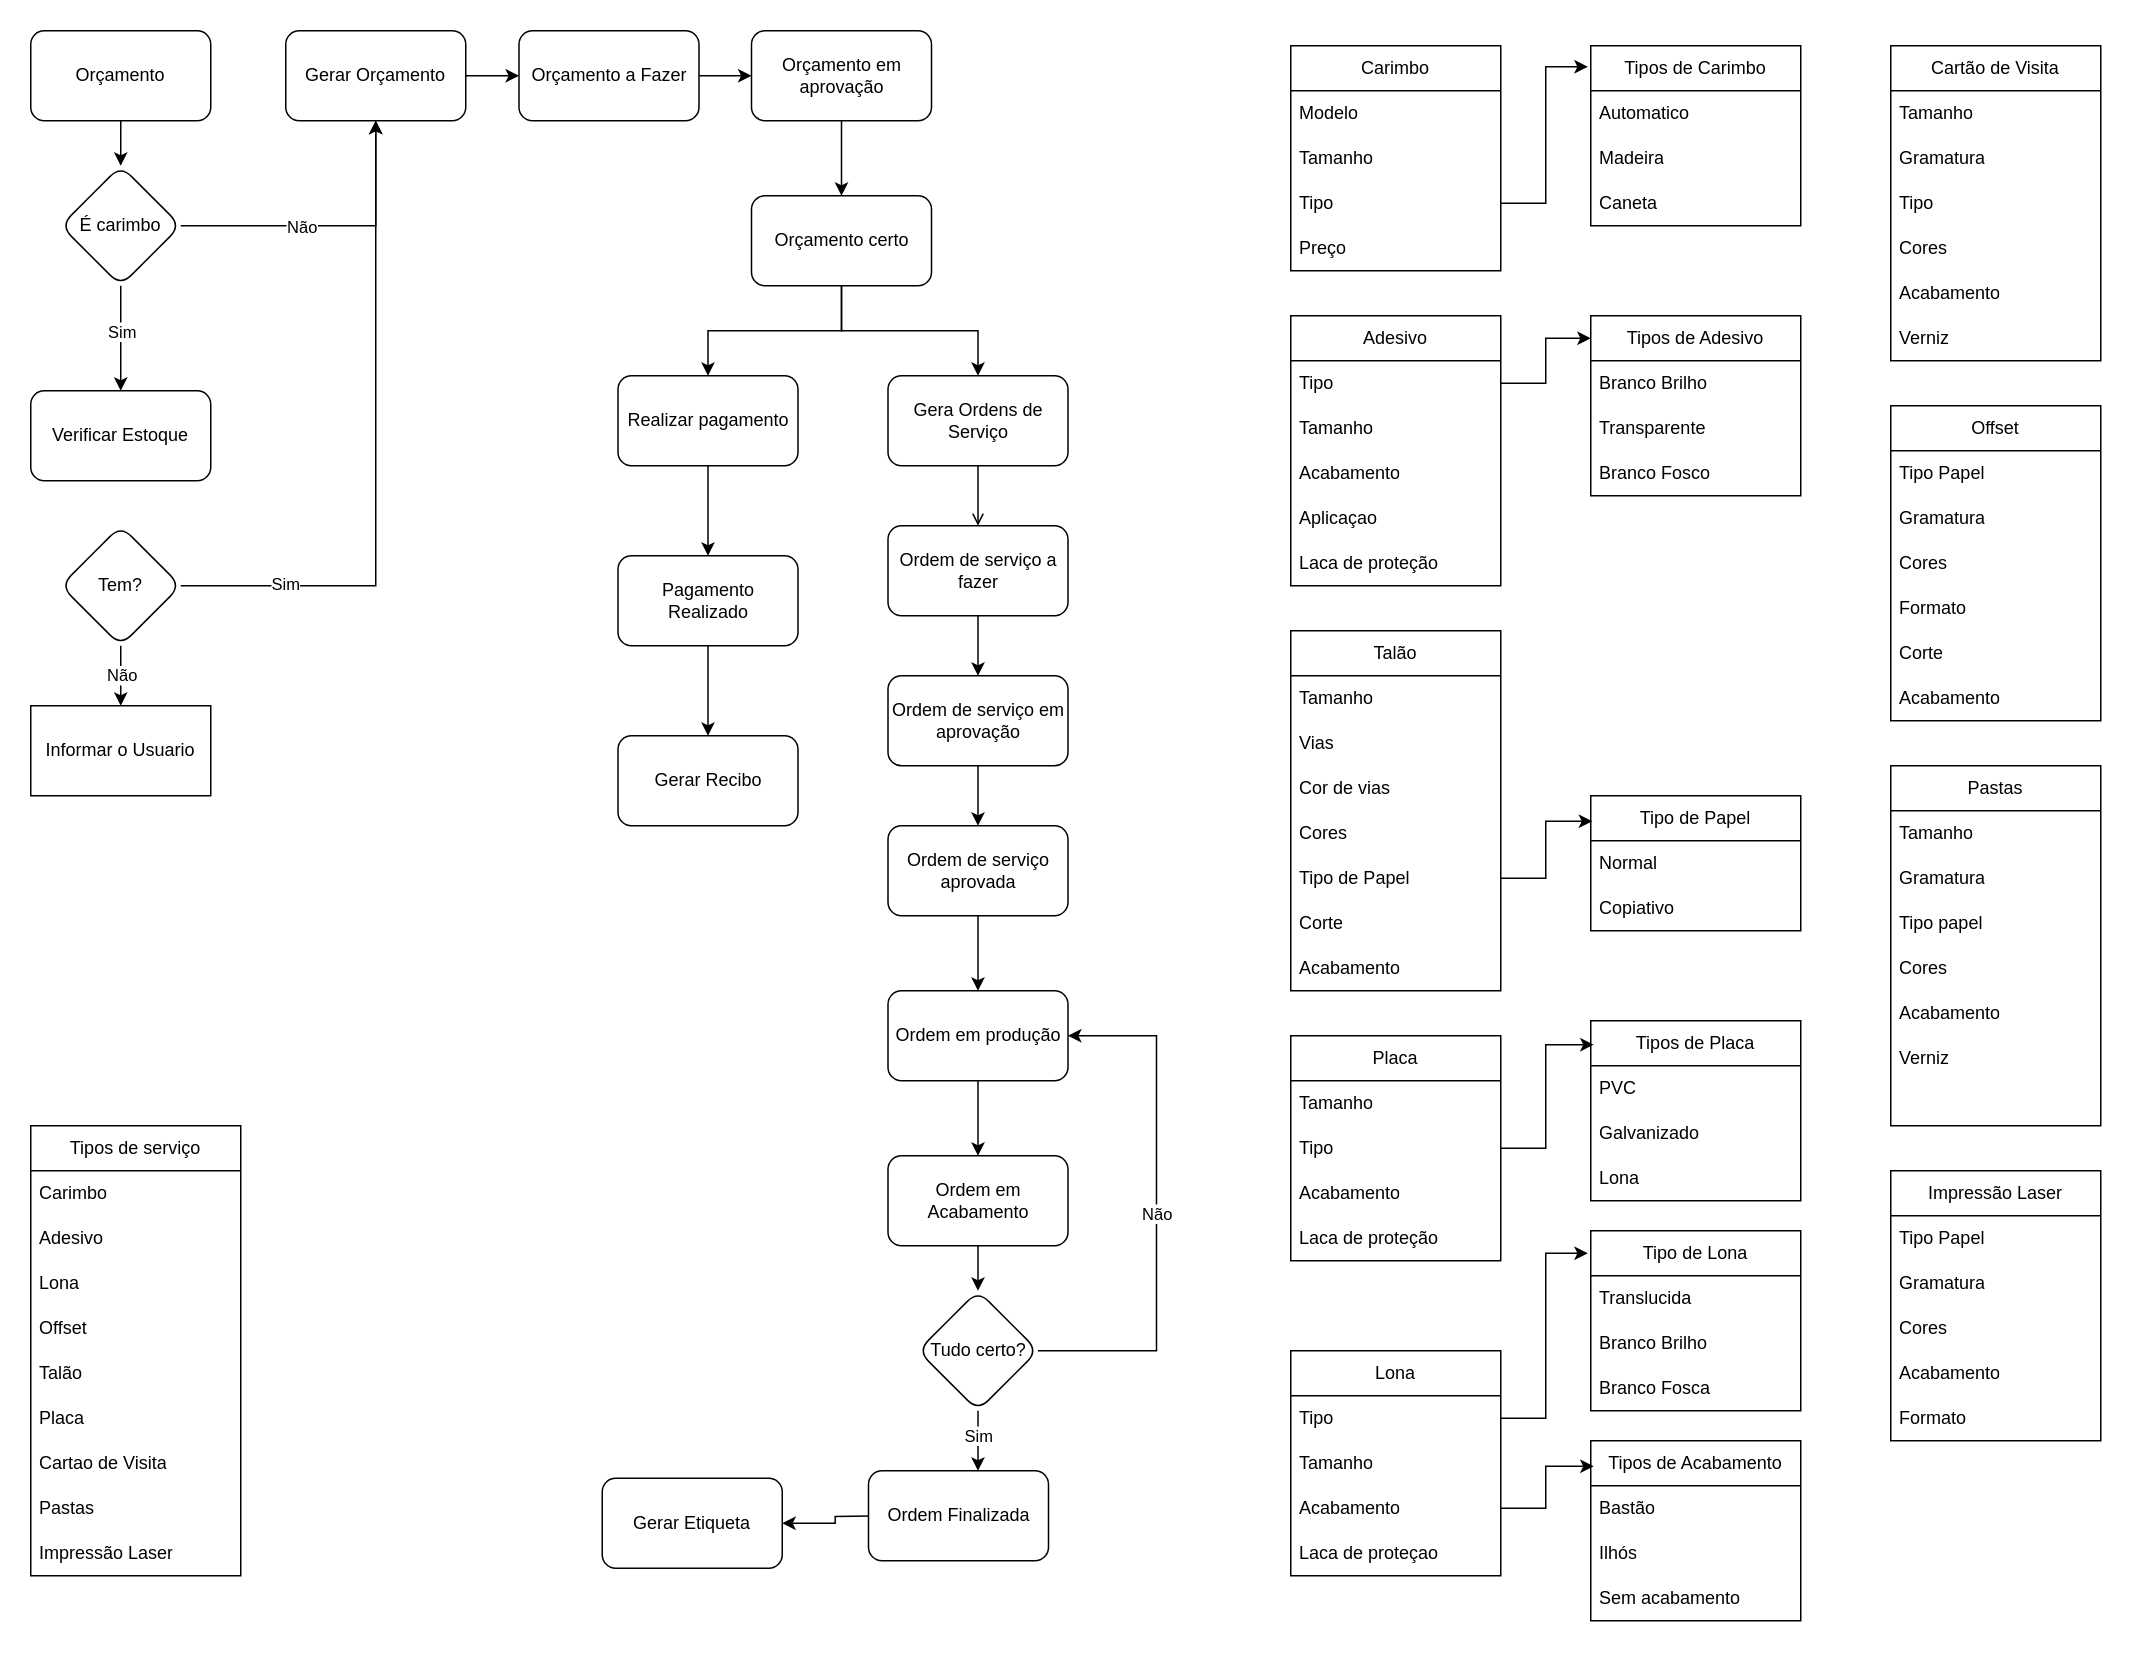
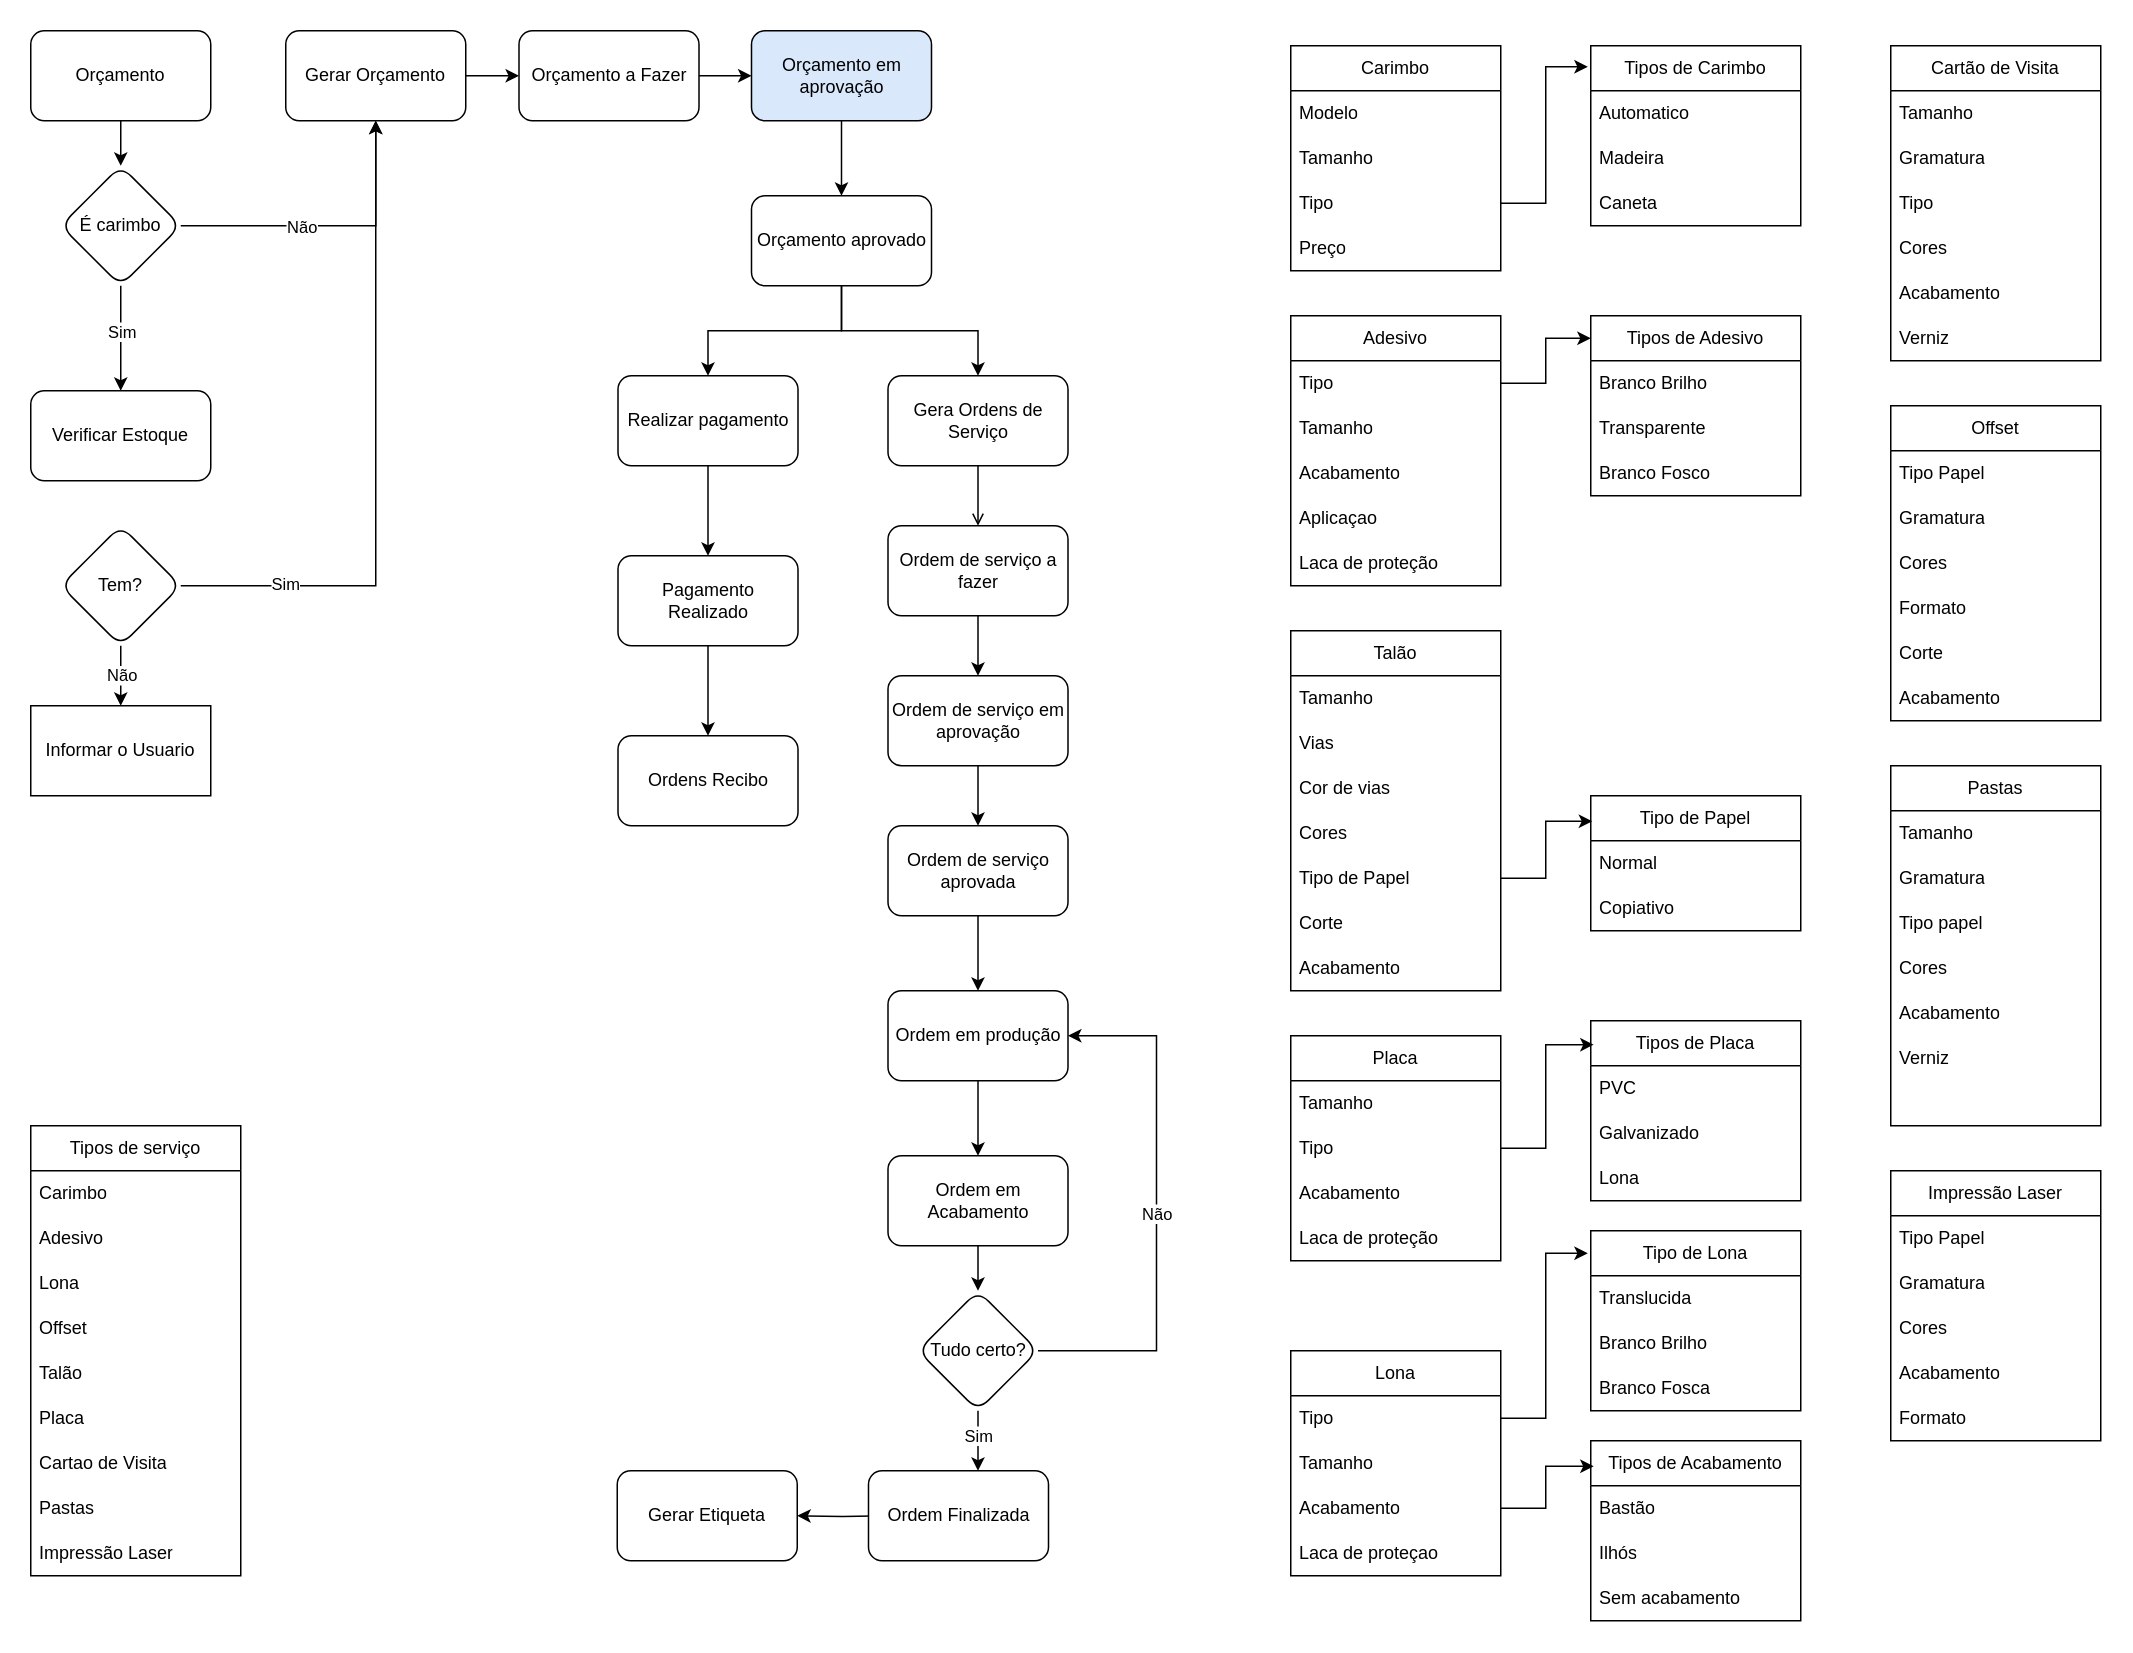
node "Orçamento em aprovação": fillcolor #ffffff -> #dae8fc
node "Orçamento certo": label "Orçamento certo" -> "Orçamento aprovado"
node "Gerar Recibo": label "Gerar Recibo" -> "Ordens Recibo"
node "Gerar Etiqueta": moved (692, 1523) -> (707, 1516)
